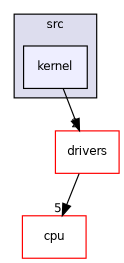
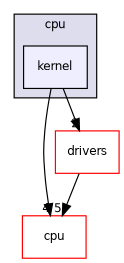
cluster "src": label "src" -> "cpu"
edge "kernel" -> "cpu": added
